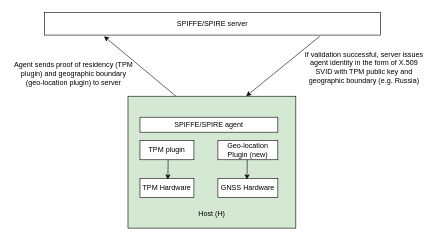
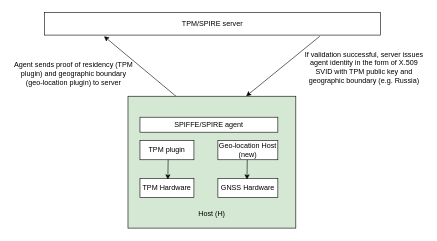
node "SPIFFE/SPIRE server": label "SPIFFE/SPIRE server" -> "TPM/SPIRE server"
node "Geo-location Plugin (new)": label "Geo-location Plugin (new)" -> "Geo-location Host (new)"
